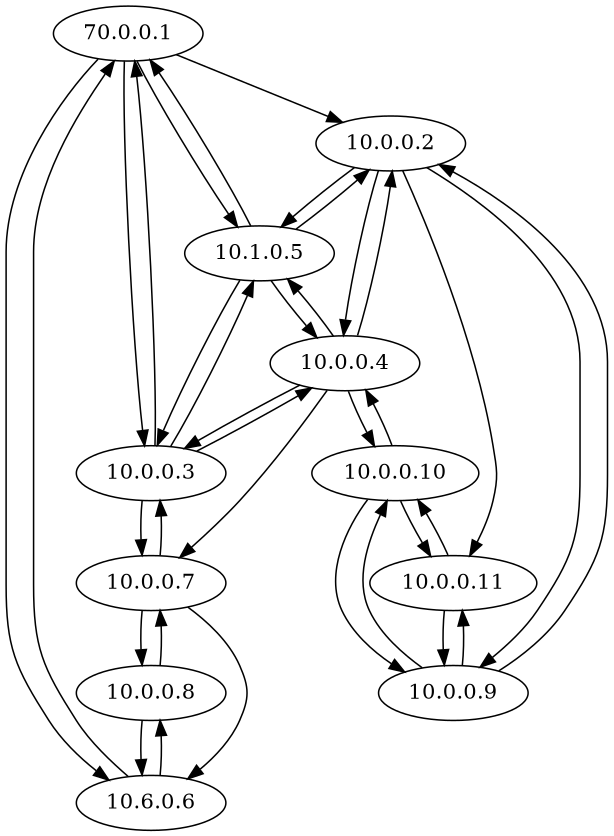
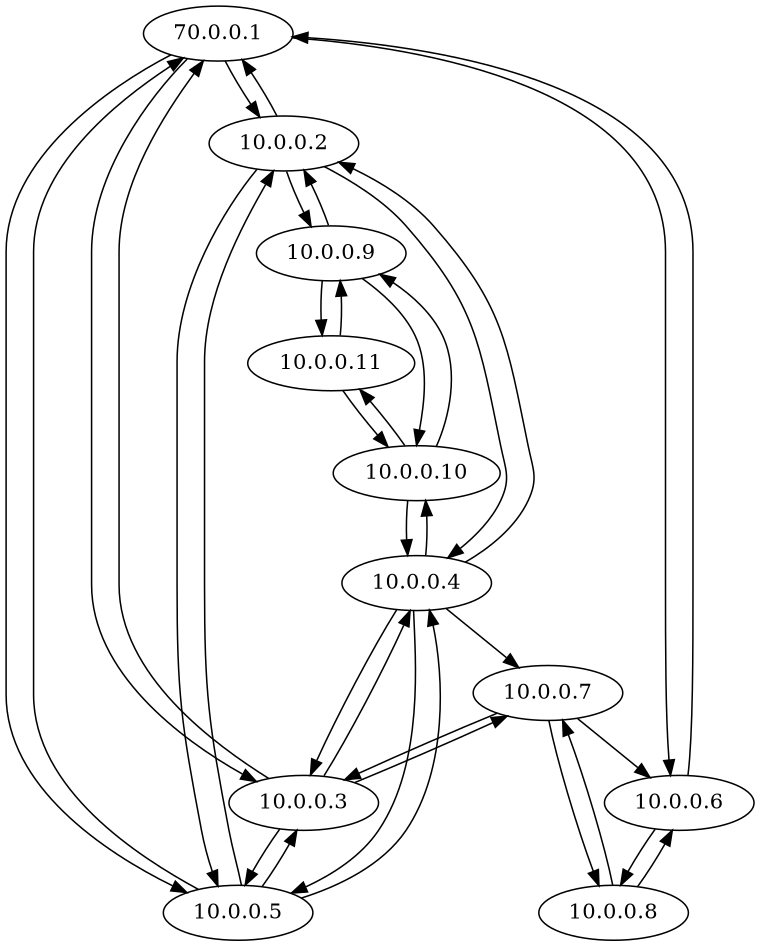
node "10.1.0.5": label "10.1.0.5" -> "10.0.0.5"
edge "10.0.0.2" -> "10.0.0.11": now "10.0.0.2" -> "70.0.0.1"
node "10.6.0.6": label "10.6.0.6" -> "10.0.0.6"
